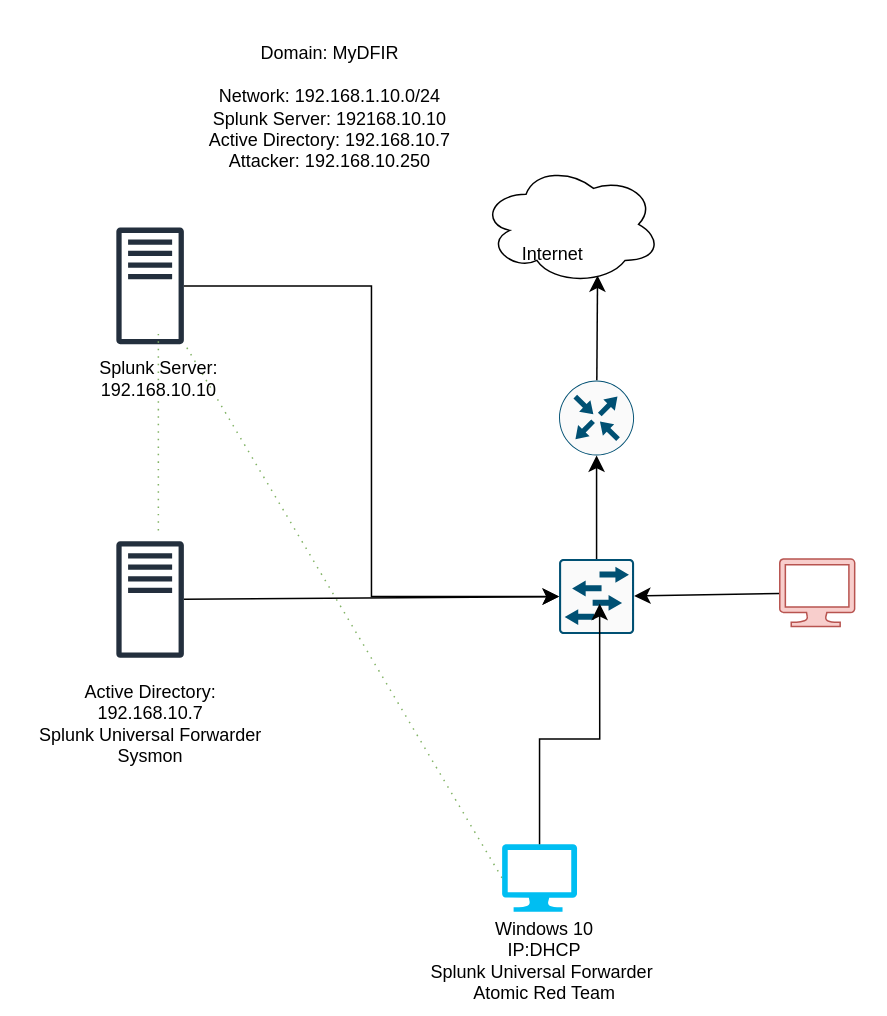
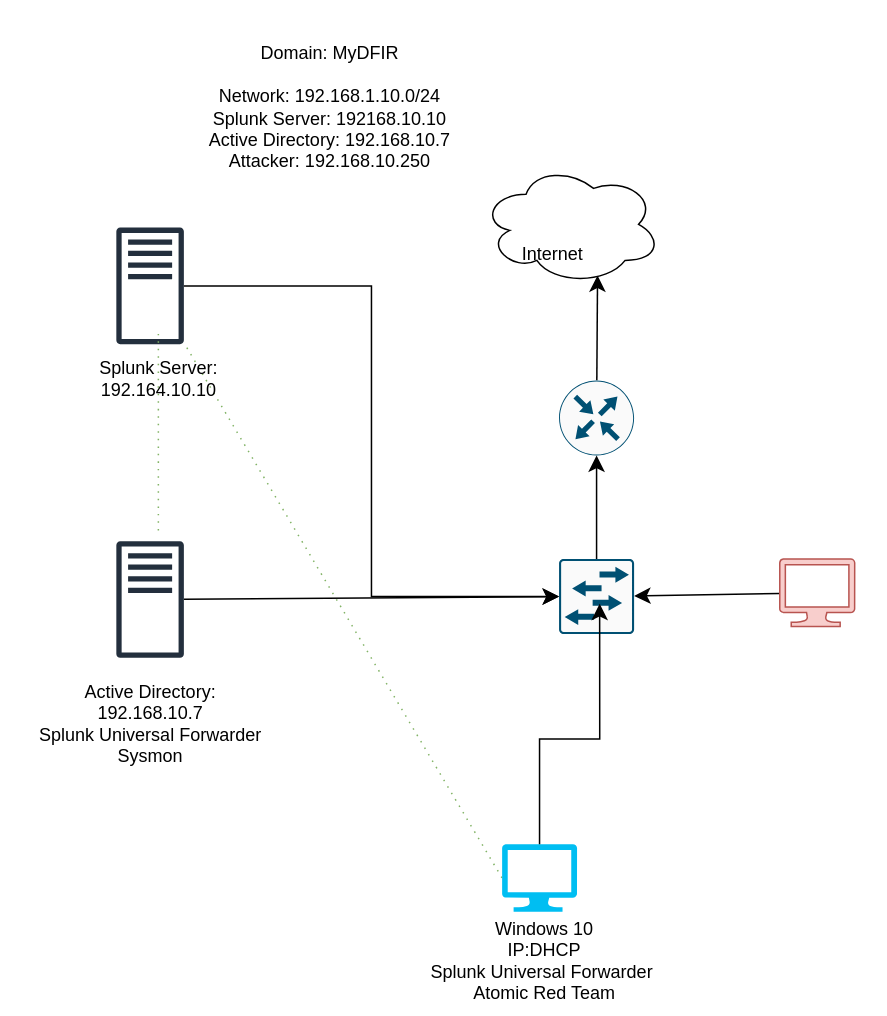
node "Splunk Server: 192.168.10.10": label "Splunk Server: 192.168.10.10" -> "Splunk Server: 192.164.10.10"
